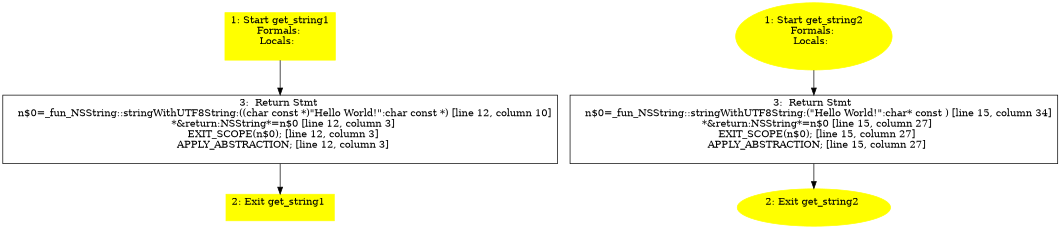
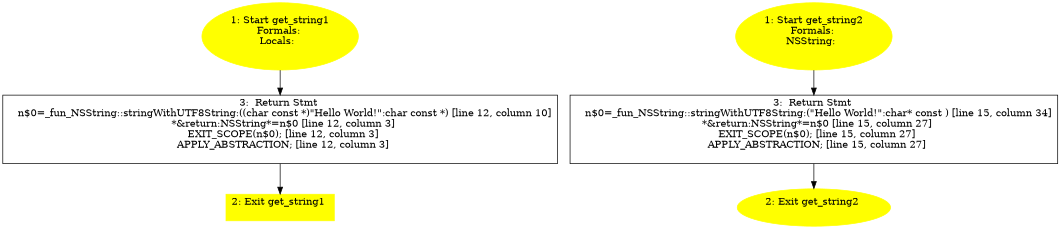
node "1: Start get_string1 Formals: Locals:": shape box -> ellipse
node "1: Start get_string2 Formals: Locals:": label "1: Start get_string2 Formals: Locals:" -> "1: Start get_string2 Formals: NSString:"
